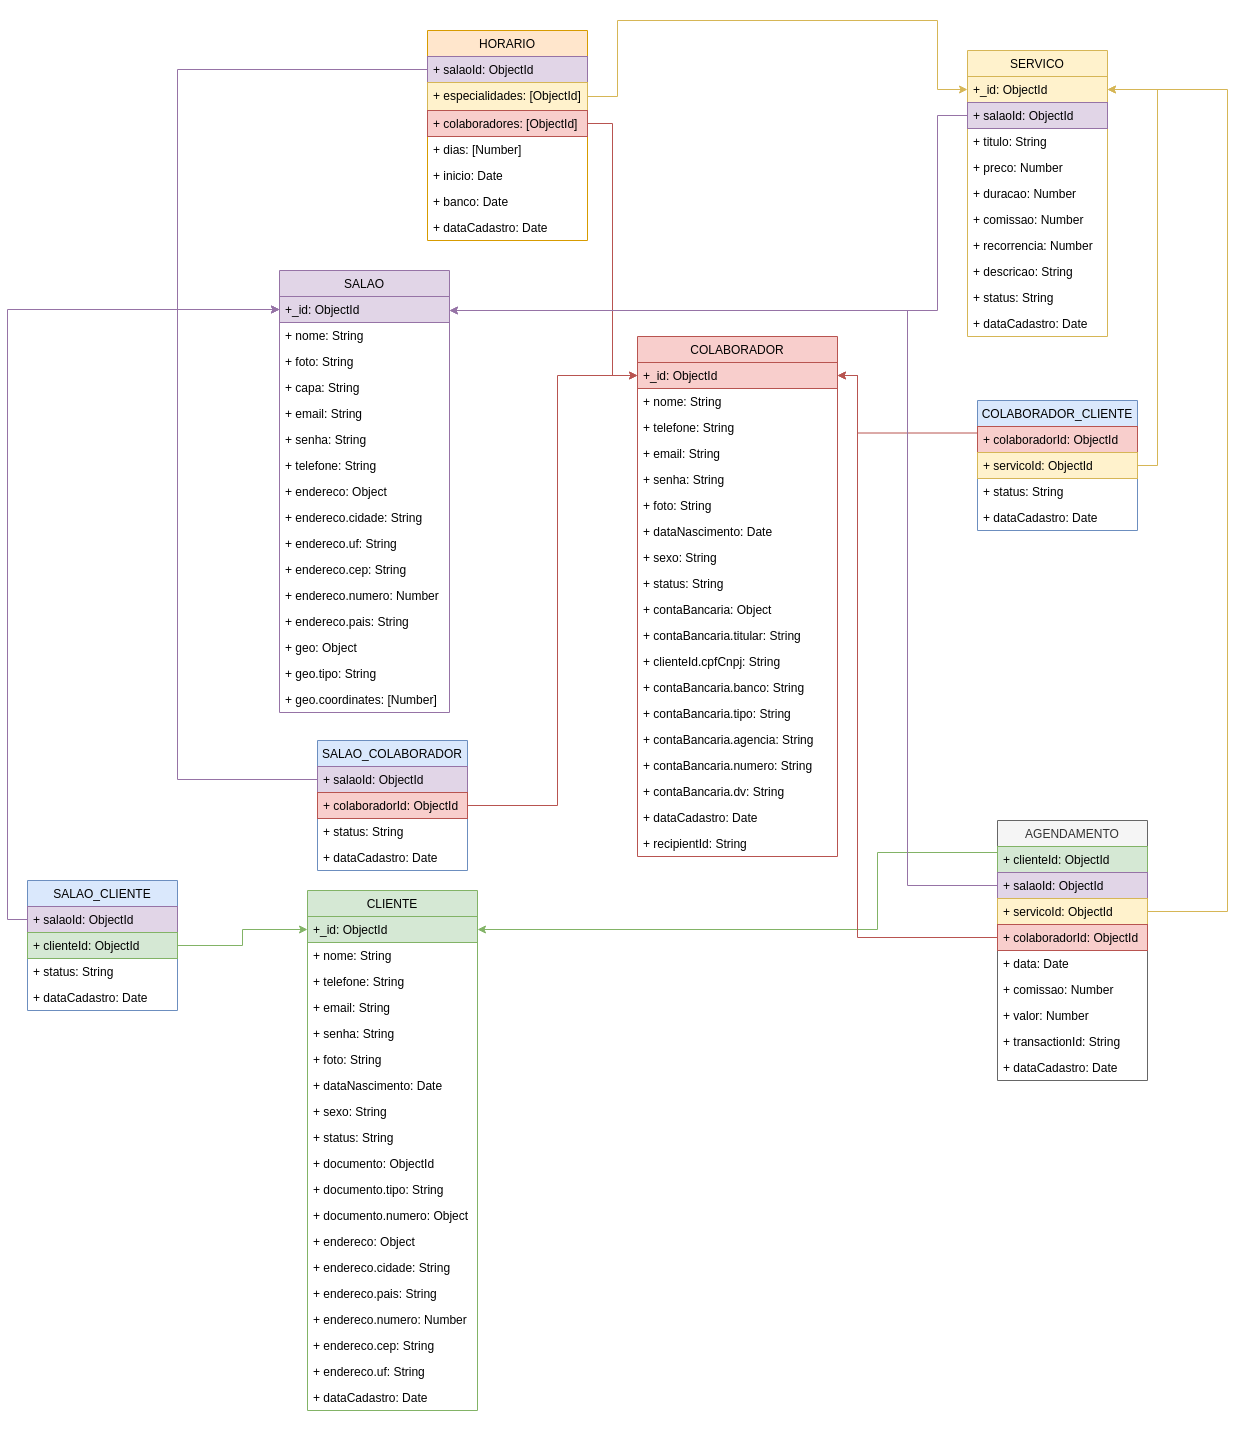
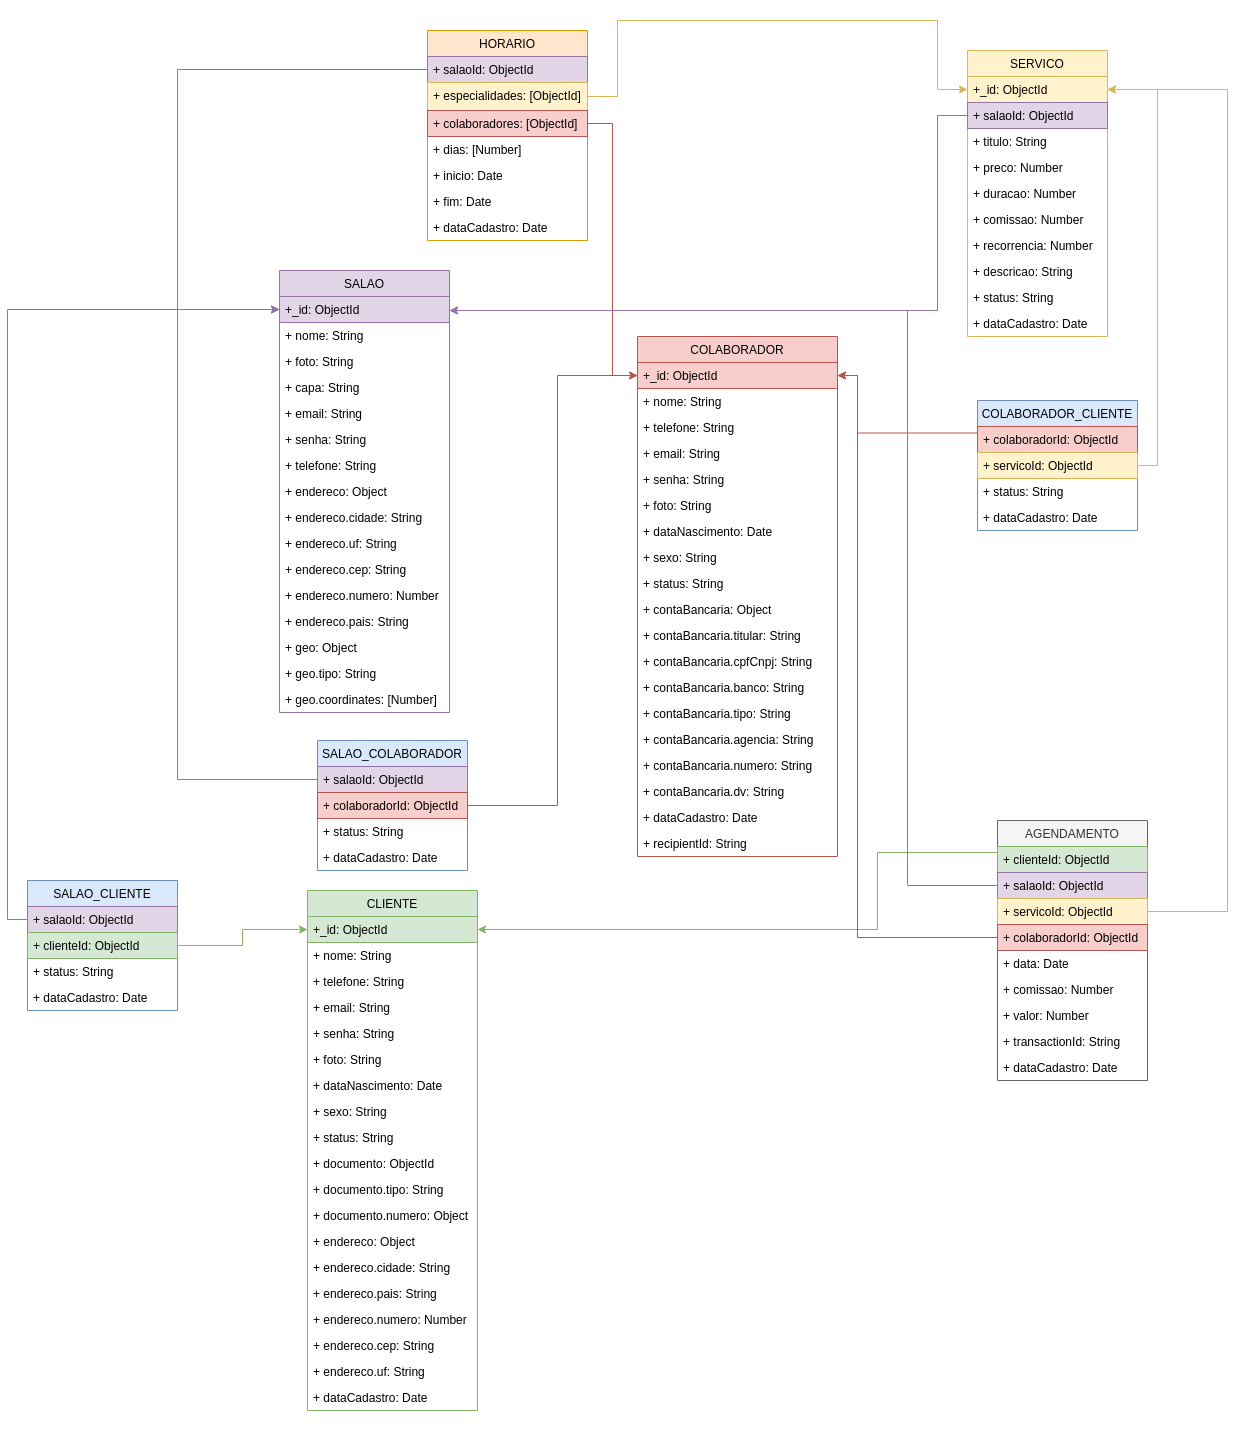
node "+ banco: Date": label "+ banco: Date" -> "+ fim: Date"
node "+ clienteId.cpfCnpj: String": label "+ clienteId.cpfCnpj: String" -> "+ contaBancaria.cpfCnpj: String"
